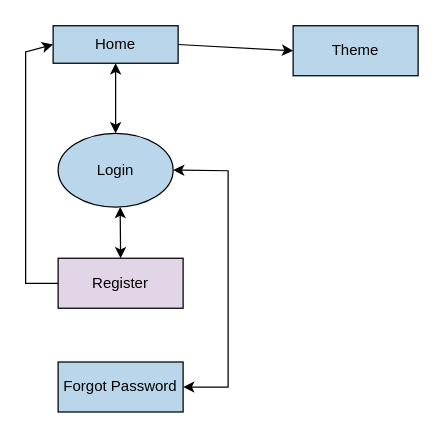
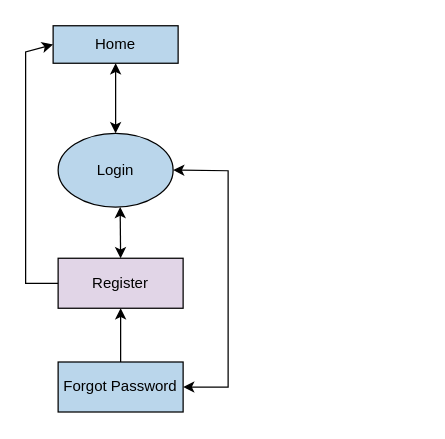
edge "Home" -> "Theme": removed
node "Theme": removed
edge "Forgot Password" -> "Register": added
